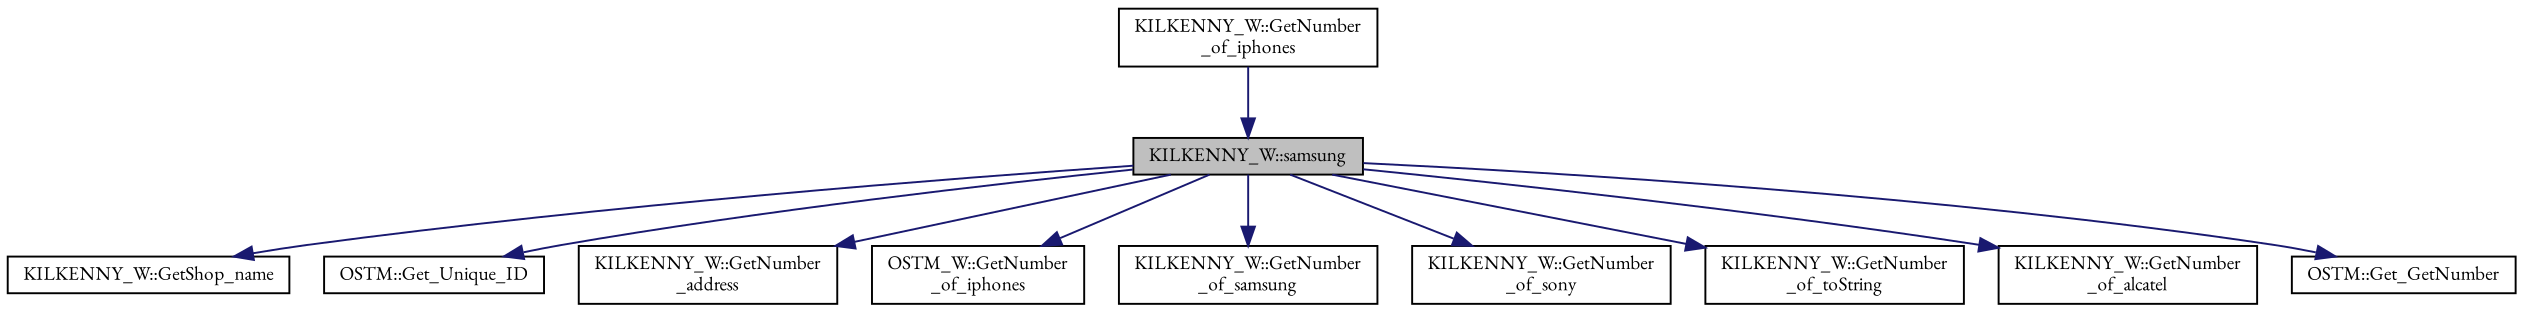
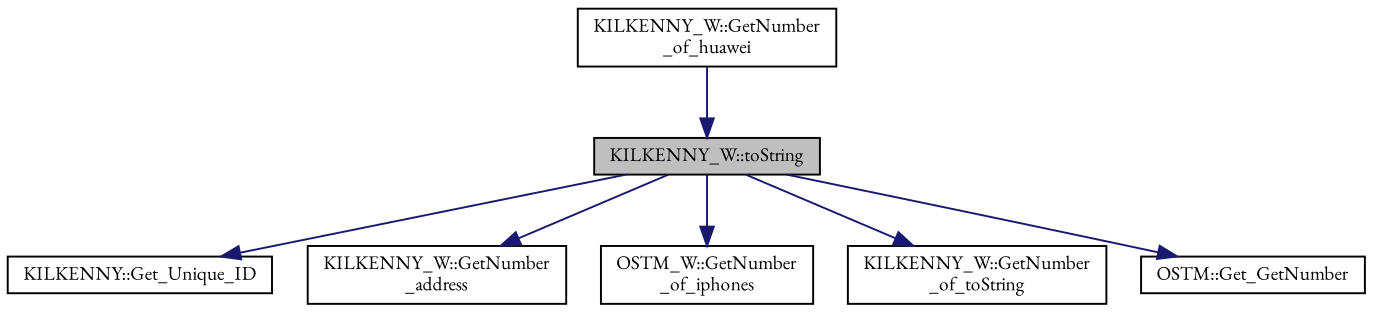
node "KILKENNY_W::GetNumber _of_iphones": label "KILKENNY_W::GetNumber _of_iphones" -> "KILKENNY_W::GetNumber _of_huawei"
node "KILKENNY_W::samsung": label "KILKENNY_W::samsung" -> "KILKENNY_W::toString"
node "KILKENNY_W::GetShop_name": removed
node "OSTM::Get_Unique_ID": label "OSTM::Get_Unique_ID" -> "KILKENNY::Get_Unique_ID"
node "KILKENNY_W::GetNumber _of_samsung": removed
node "KILKENNY_W::GetNumber _of_sony": removed
node "KILKENNY_W::GetNumber _of_alcatel": removed
